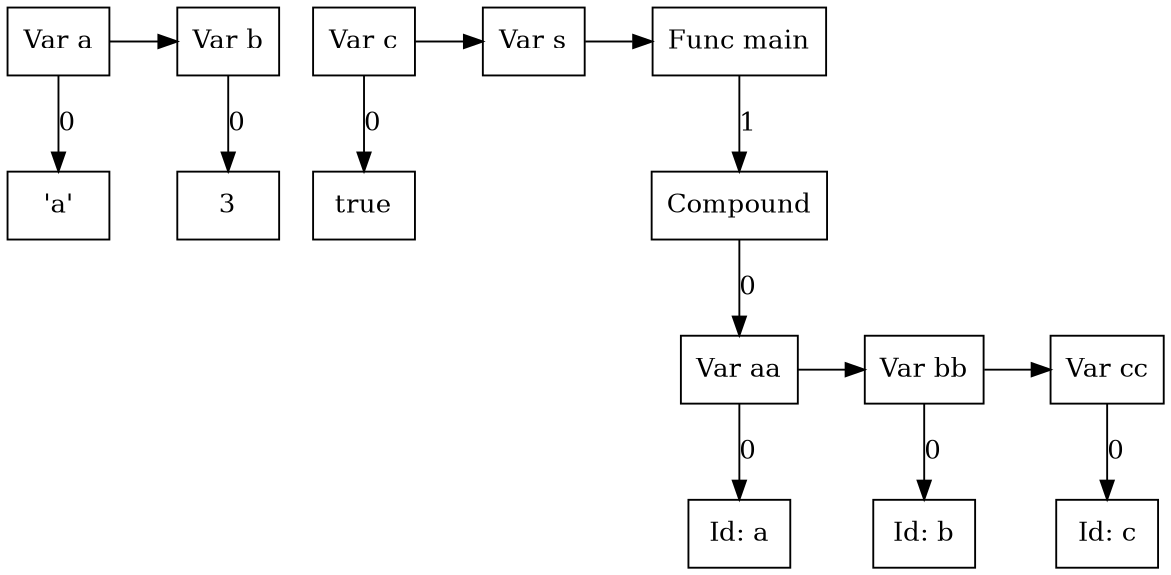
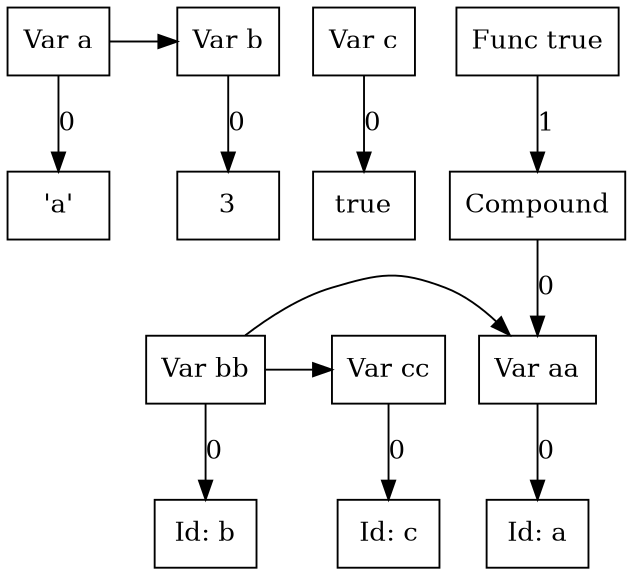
node "Var s": removed
node "Func main": label "Func main" -> "Func true"
edge "Var aa" -> "Var bb": reversed
